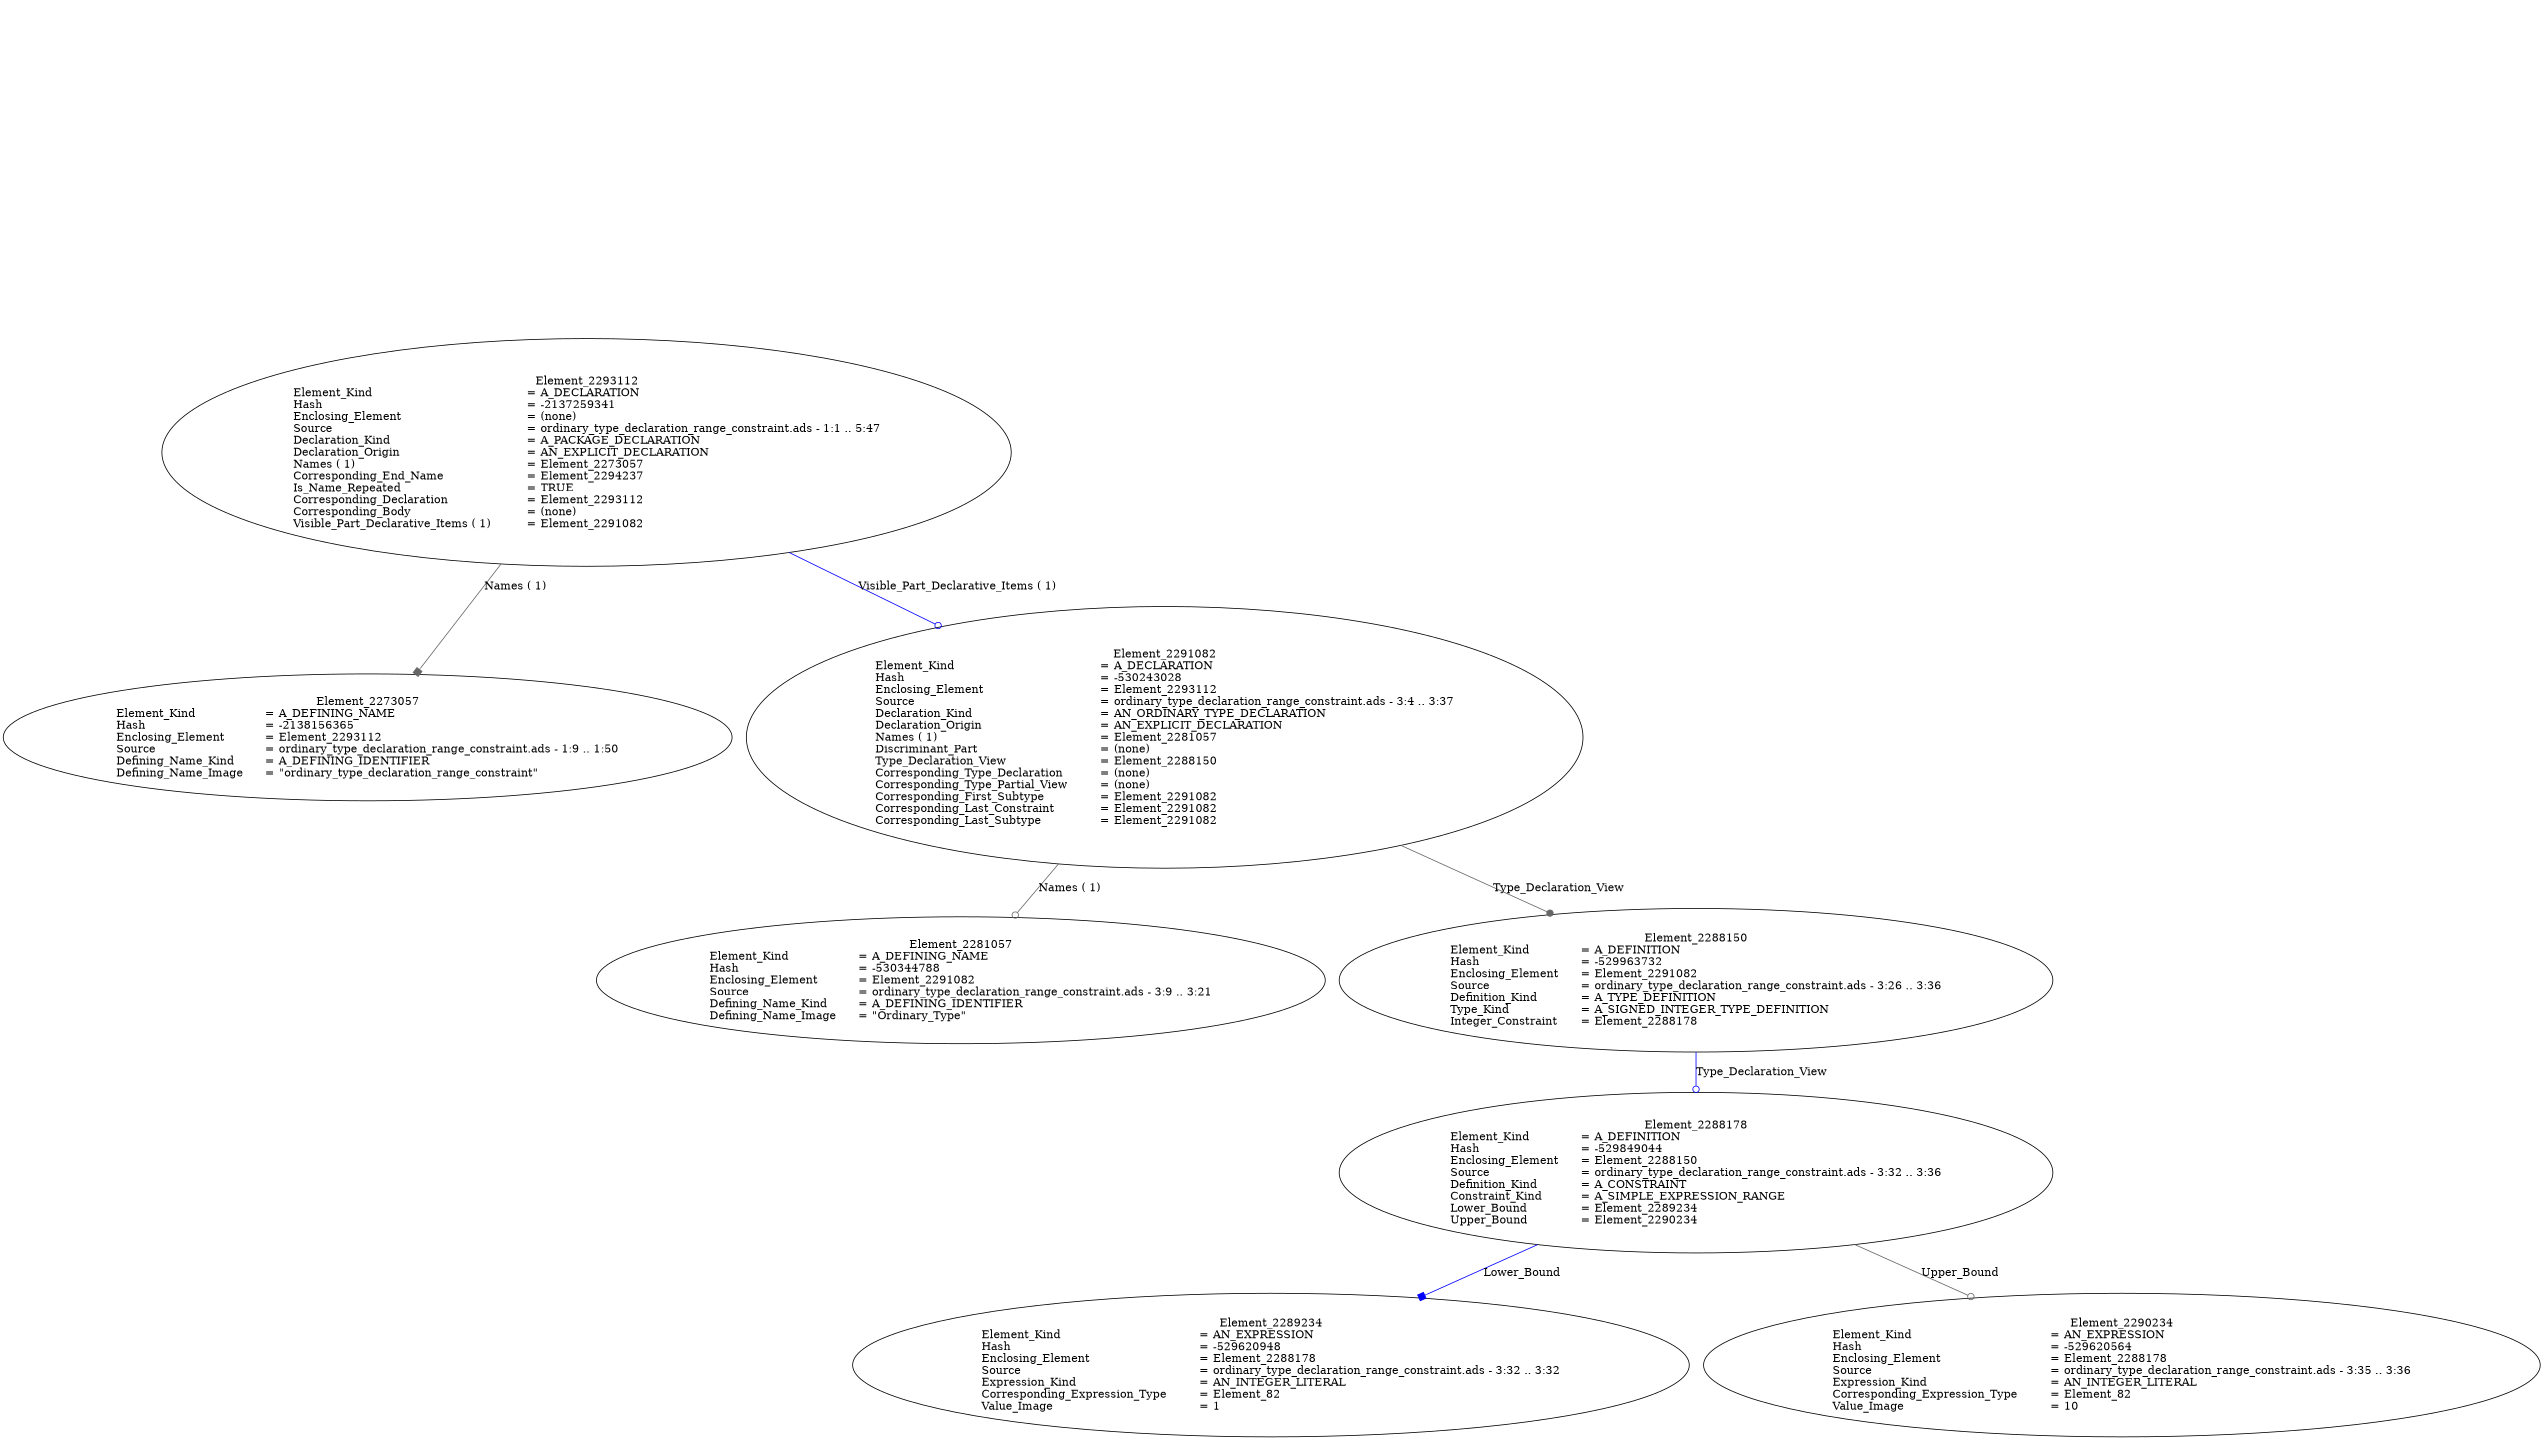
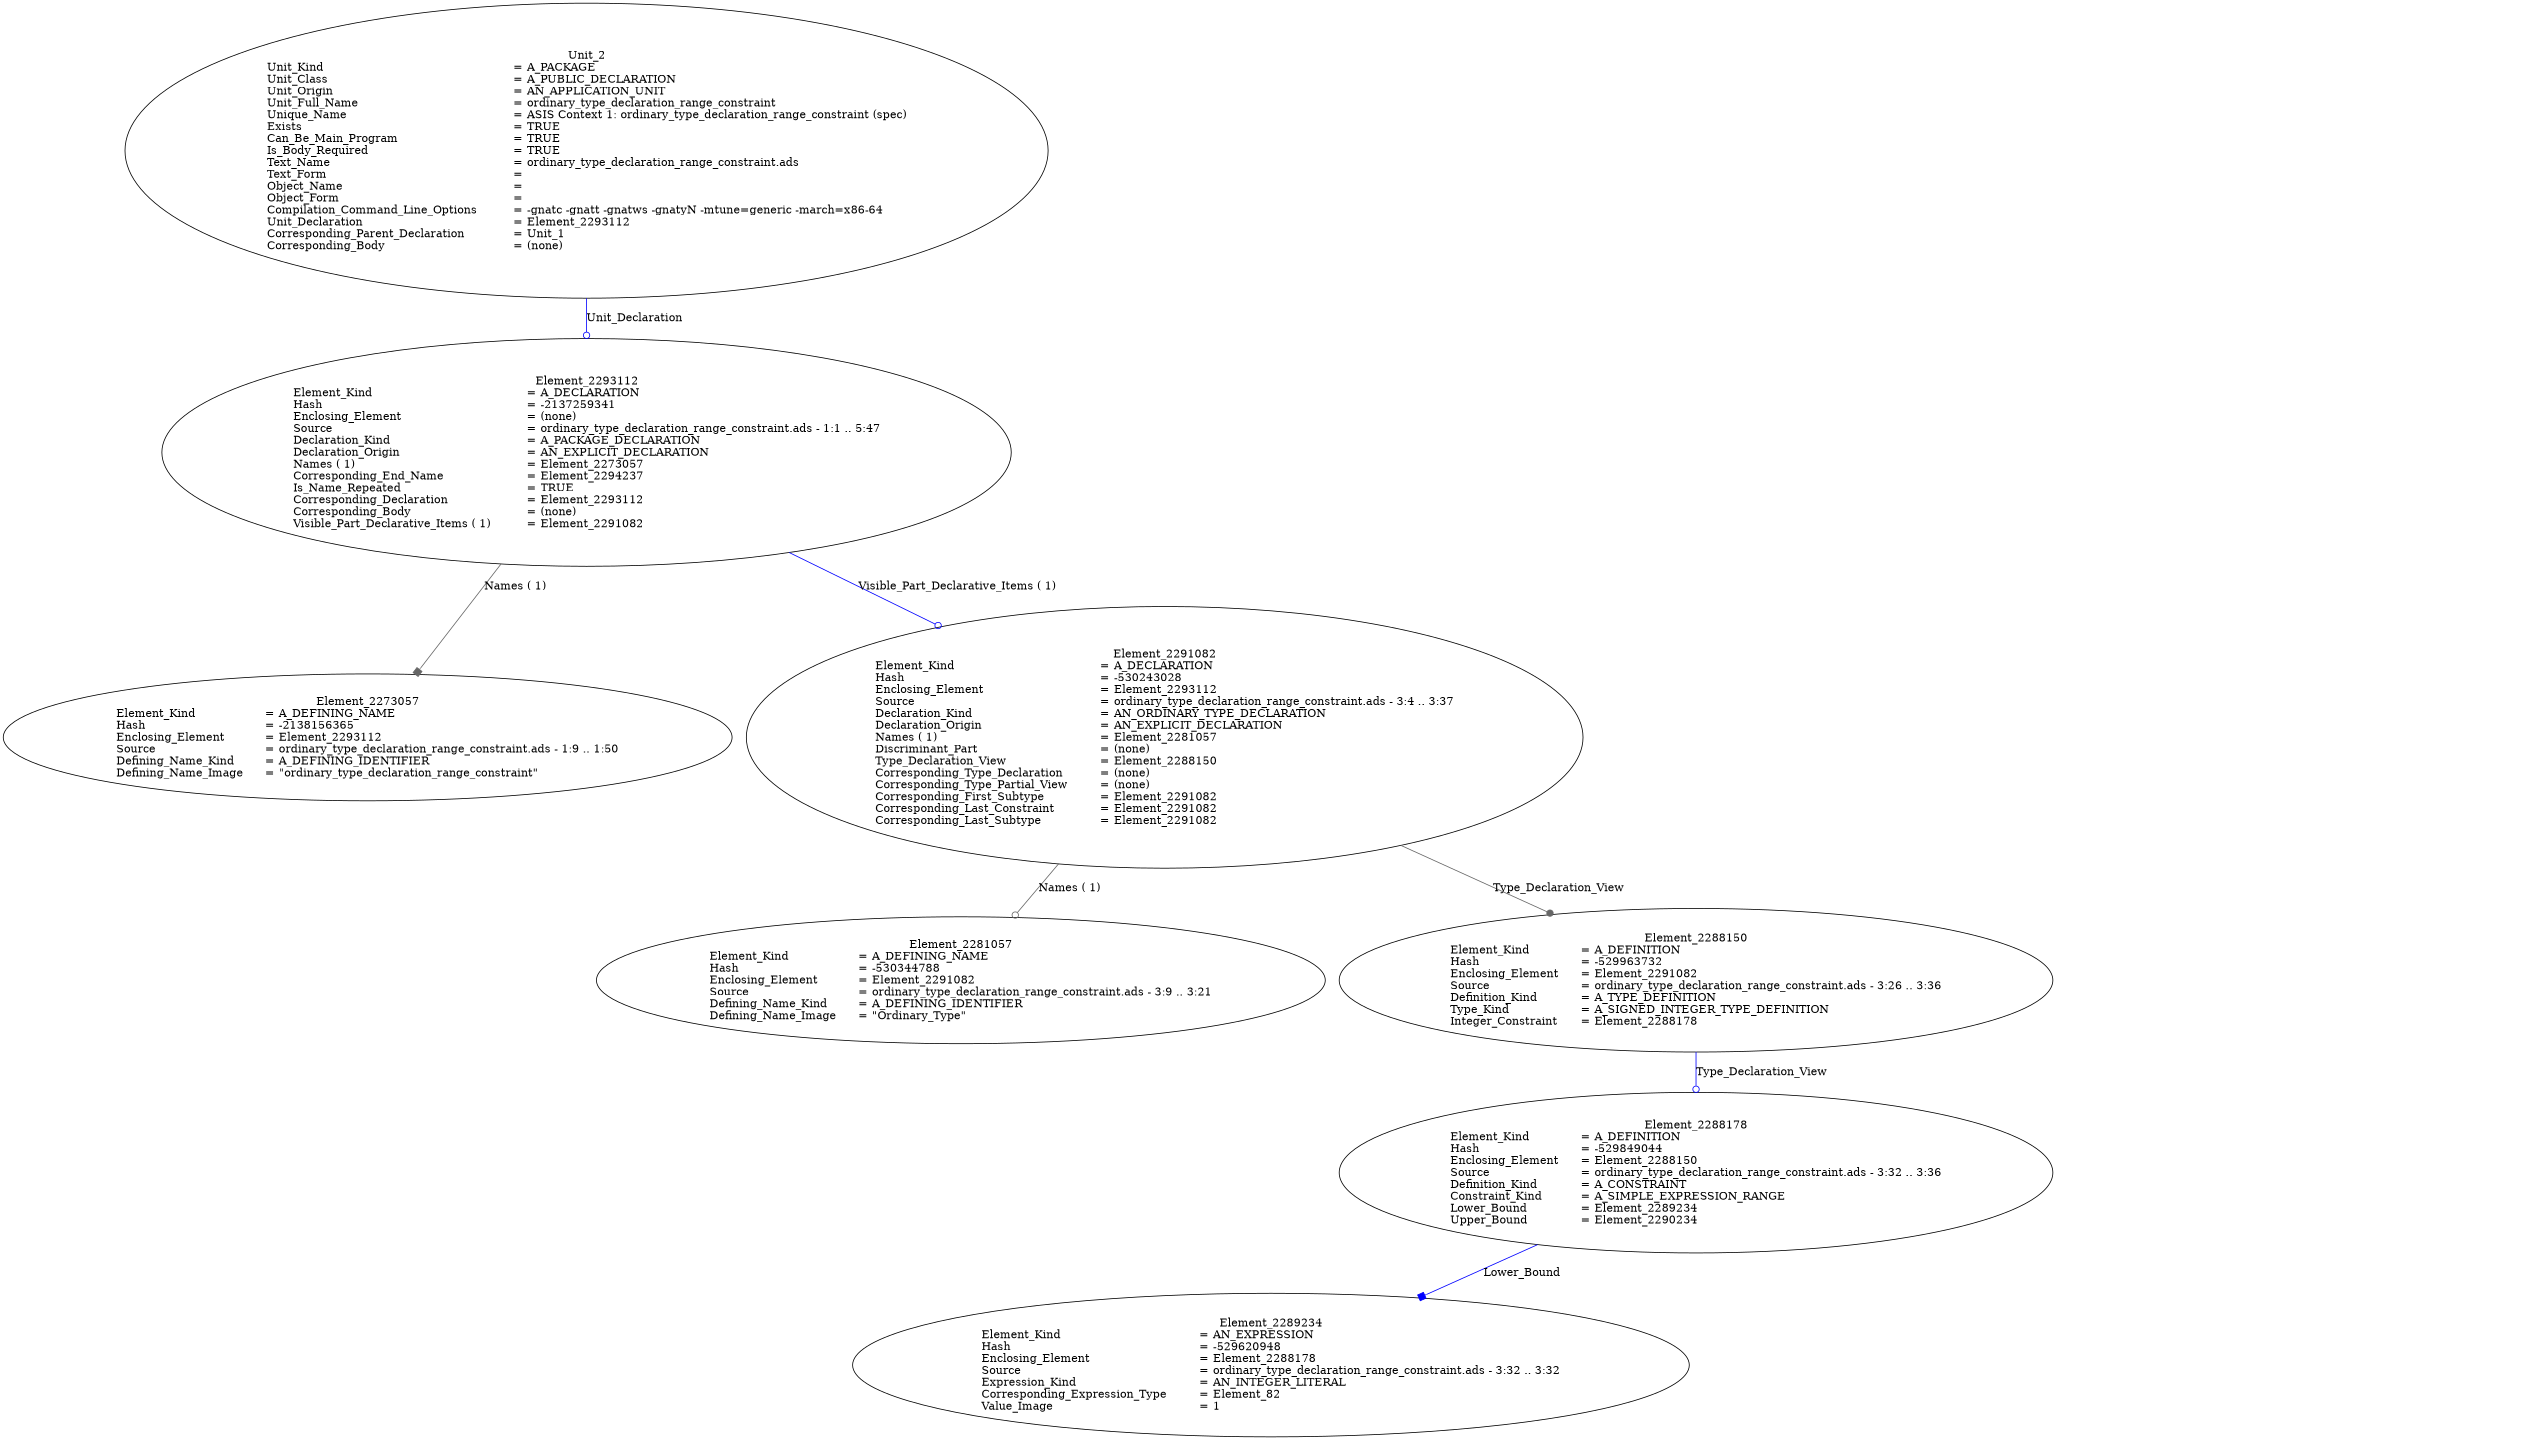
node "Unit_2": added
node "Element_2290234": removed
